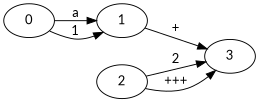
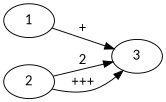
node "0": removed
